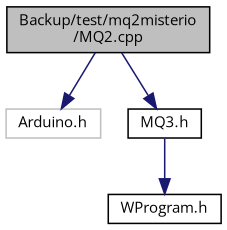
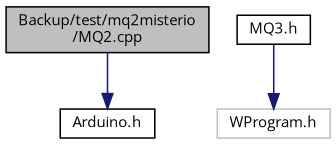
edge "Backup/test/mq2misterio /MQ2.cpp" -> "MQ3.h": removed
node "Arduino.h": color grey75 -> black
node "WProgram.h": color black -> grey75
